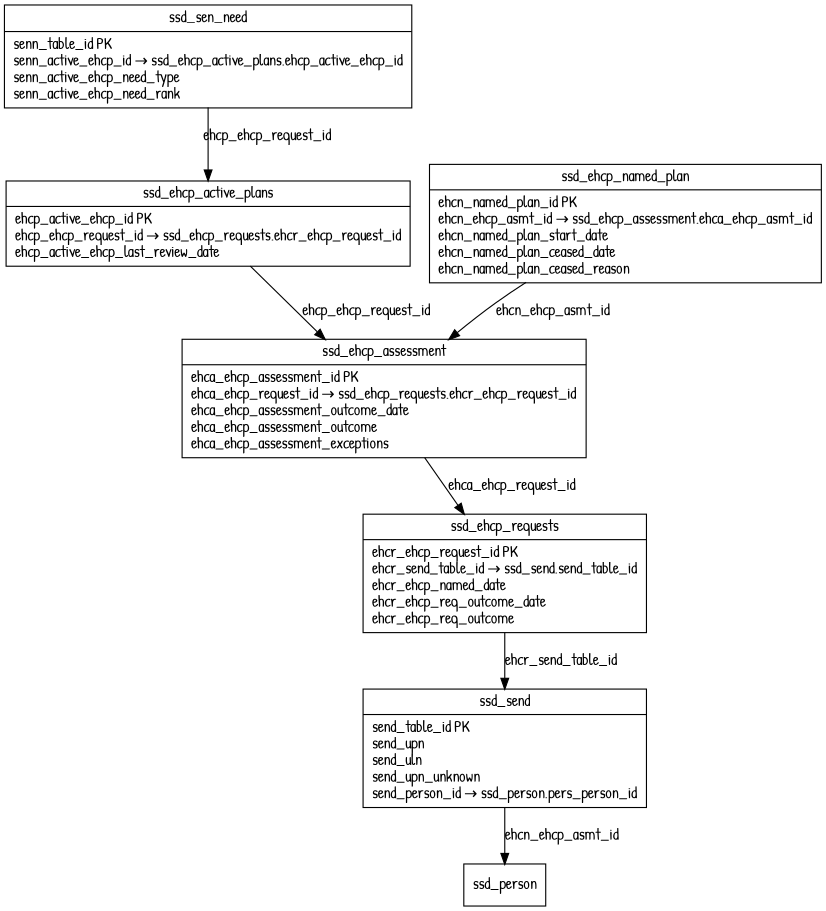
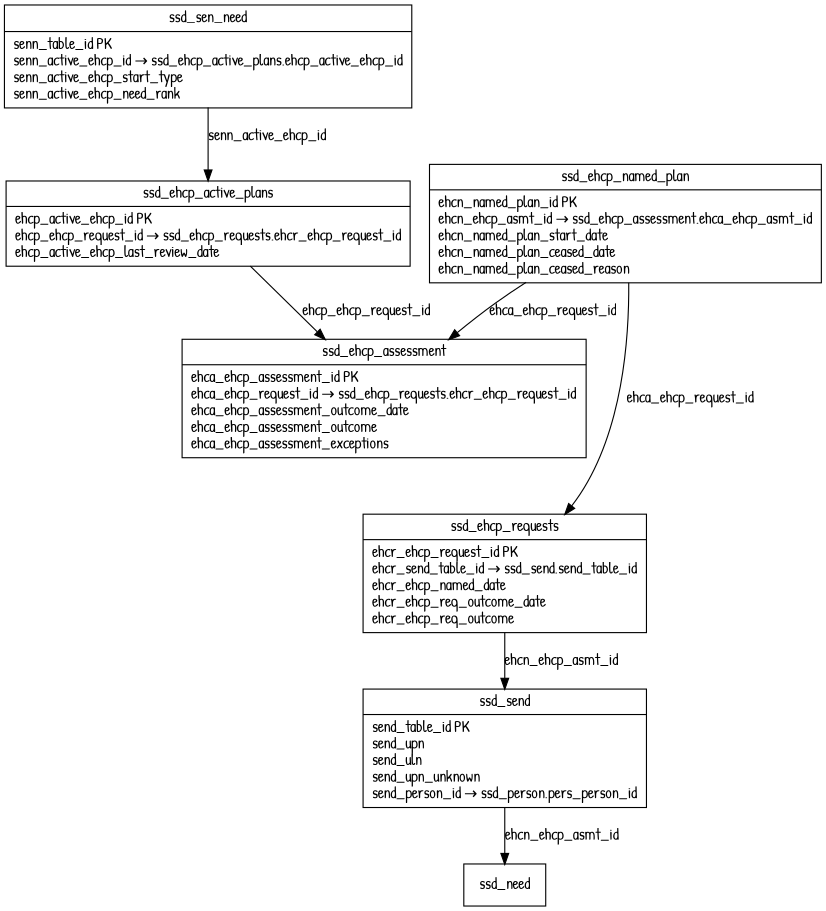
node "ssd_sen_need": text "senn_active_ehcp_need_type" -> "senn_active_ehcp_start_type"
edge "ssd_sen_need" -> "ssd_ehcp_active_plans": label "ehcp_ehcp_request_id" -> "senn_active_ehcp_id"
edge "ssd_ehcp_named_plan" -> "ssd_ehcp_assessment": label "ehcn_ehcp_asmt_id" -> "ehca_ehcp_request_id"
edge "ssd_ehcp_assessment" -> "ssd_ehcp_requests": now "ssd_ehcp_named_plan" -> "ssd_ehcp_requests"
edge "ssd_ehcp_requests" -> "ssd_send": label "ehcr_send_table_id" -> "ehcn_ehcp_asmt_id"
node "ssd_person": label "ssd_person" -> "ssd_need"
